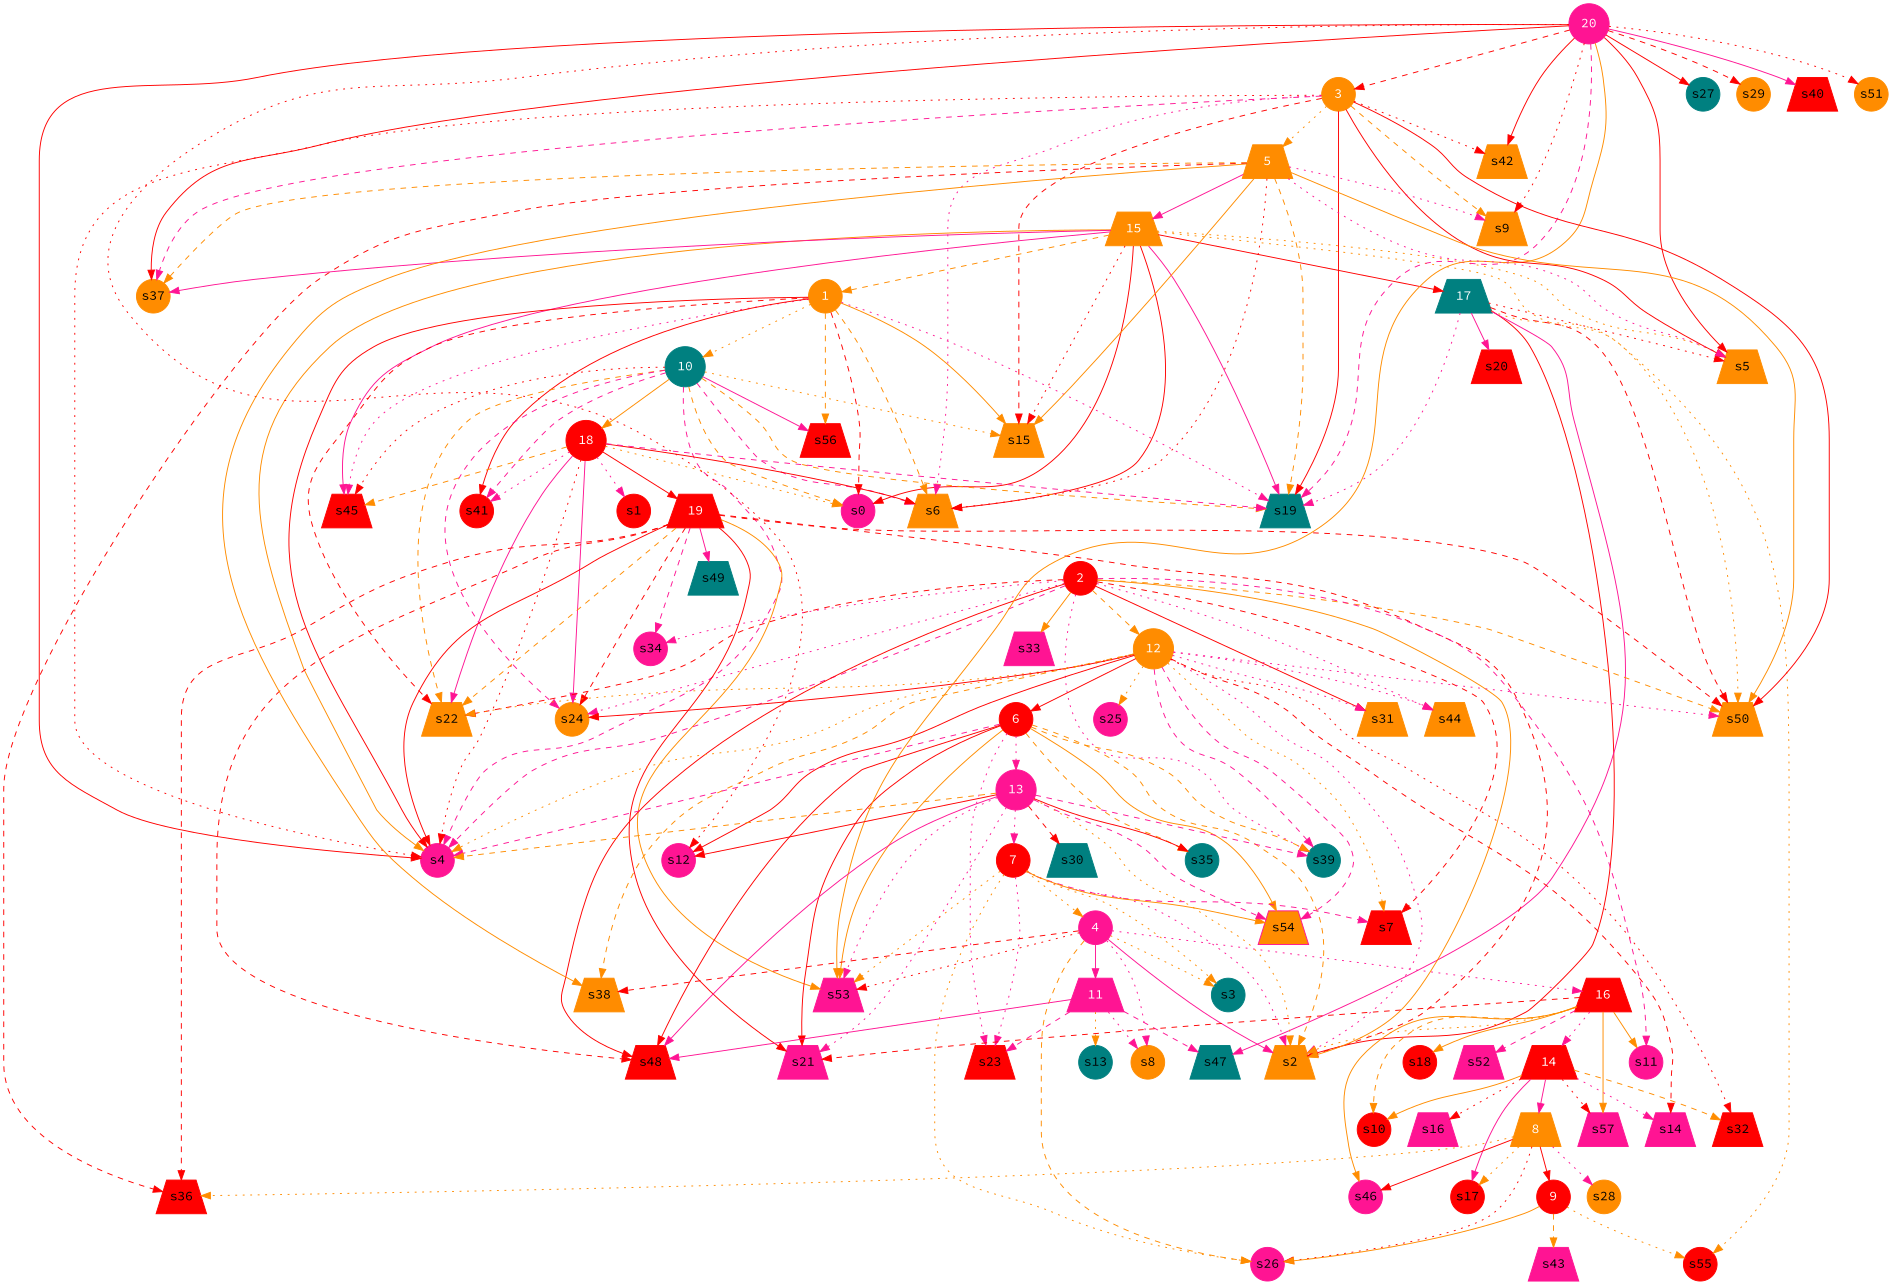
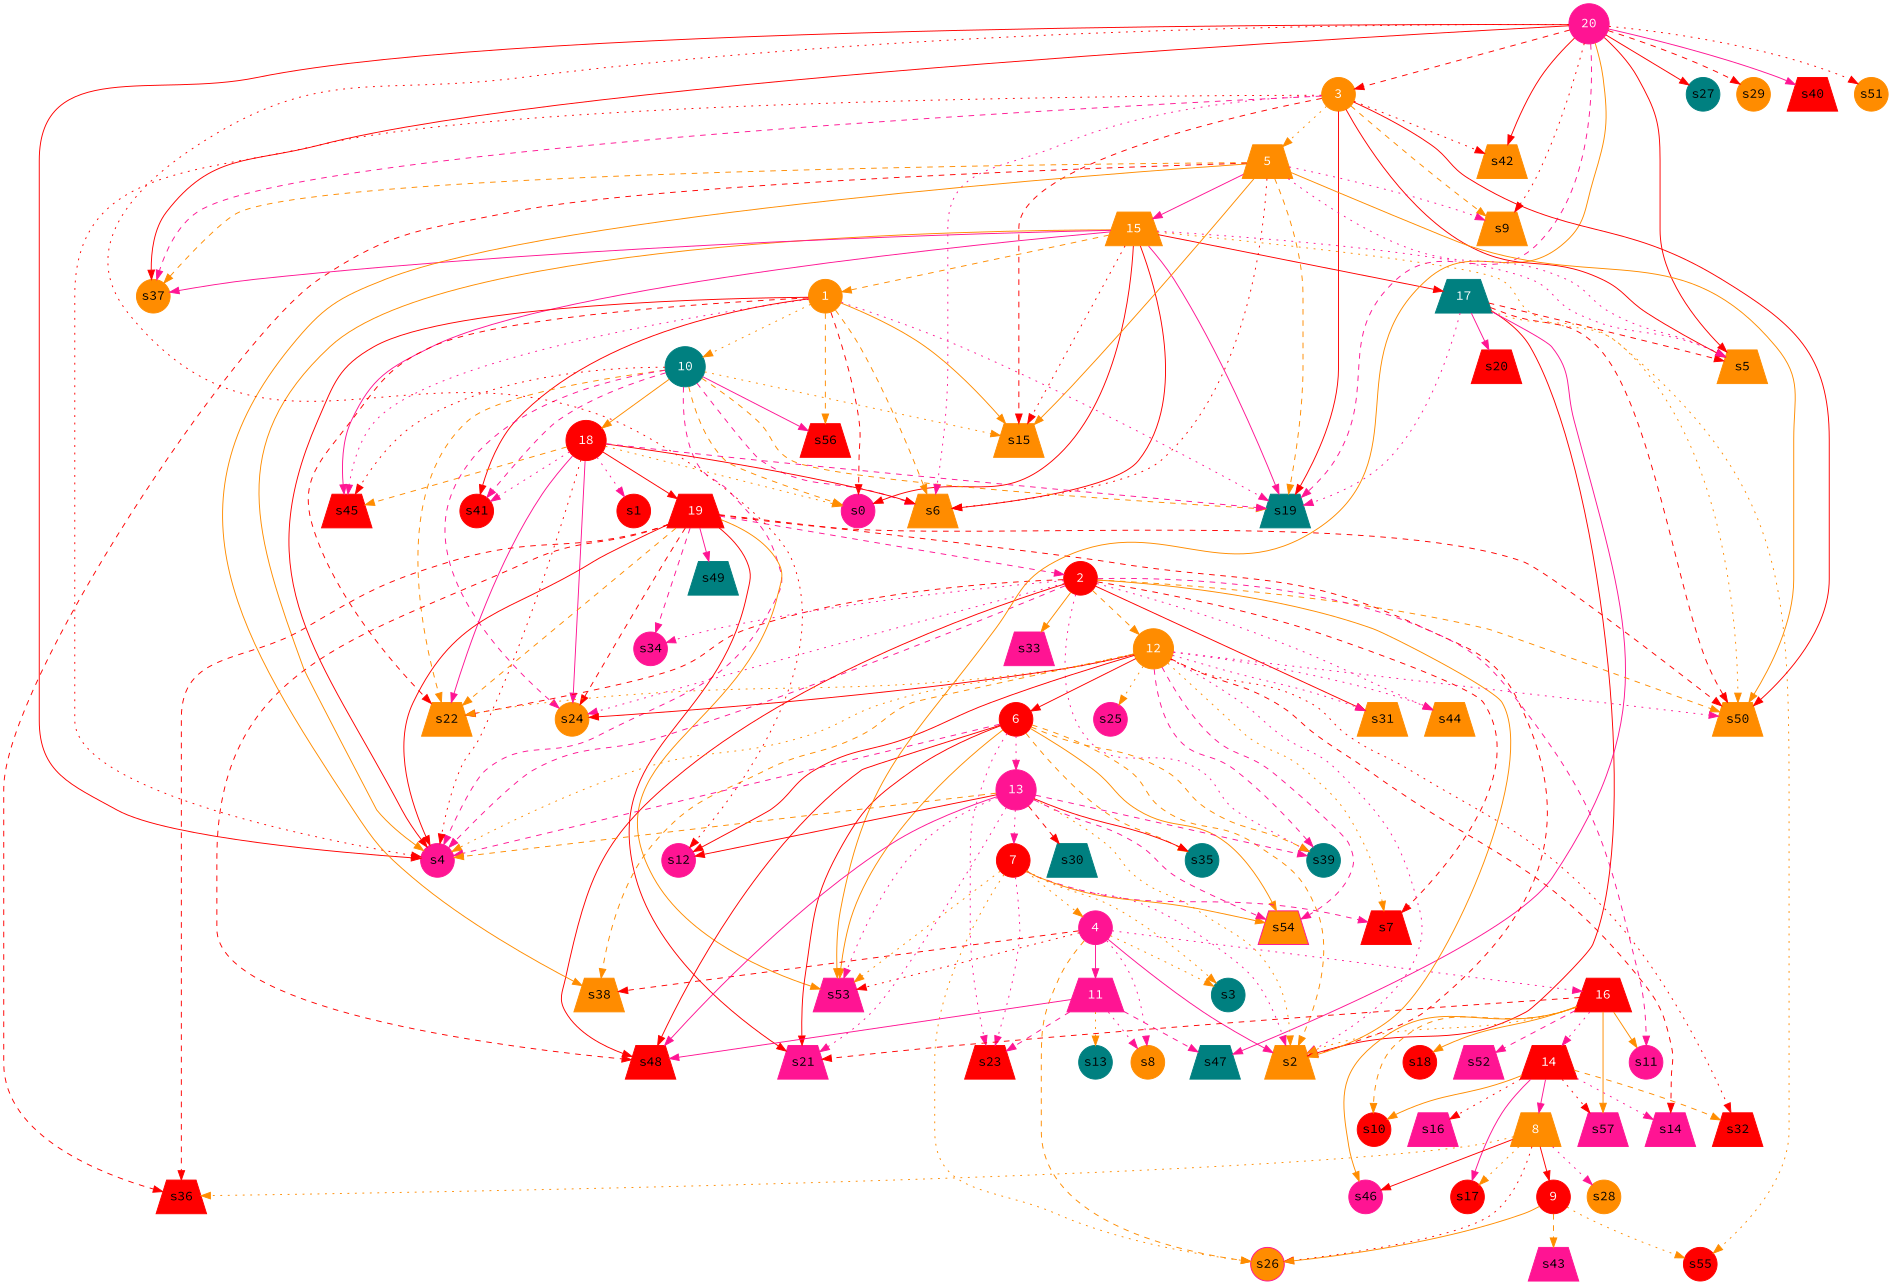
edge "15" -> "s5": color darkorange -> deeppink
edge "17" -> "s5": style dotted -> dashed
edge "19" -> "2": added
node "s26": fillcolor deeppink -> darkorange
